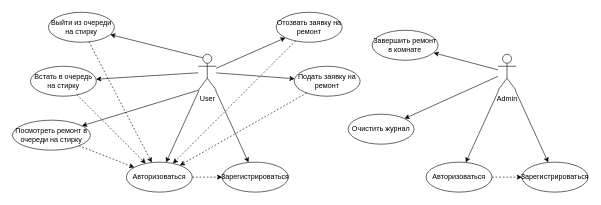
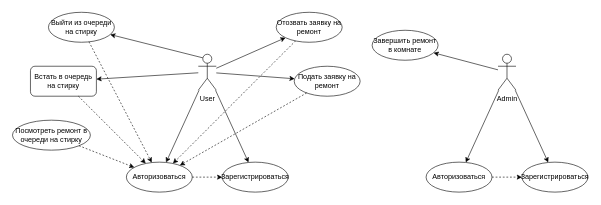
node "Встать в очередь на стирку": shape ellipse -> rounded rectangle
edge "Admin" -> "Очистить журнал": removed
edge "User" -> "Посмотреть ремонт в очереди на стирку": removed
node "Очистить журнал": removed
